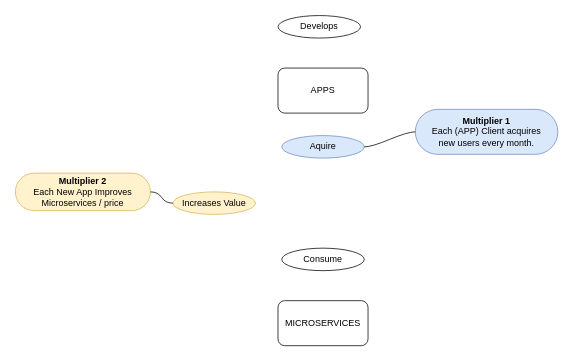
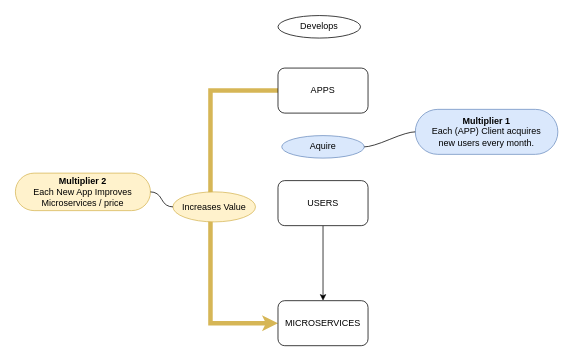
edge "APPS" -> "MICROSERVICES": added
node "Increases Value": size 83x23 -> 83x30
node "USERS": added
edge "USERS" -> "MICROSERVICES": added
node "Consume": removed
